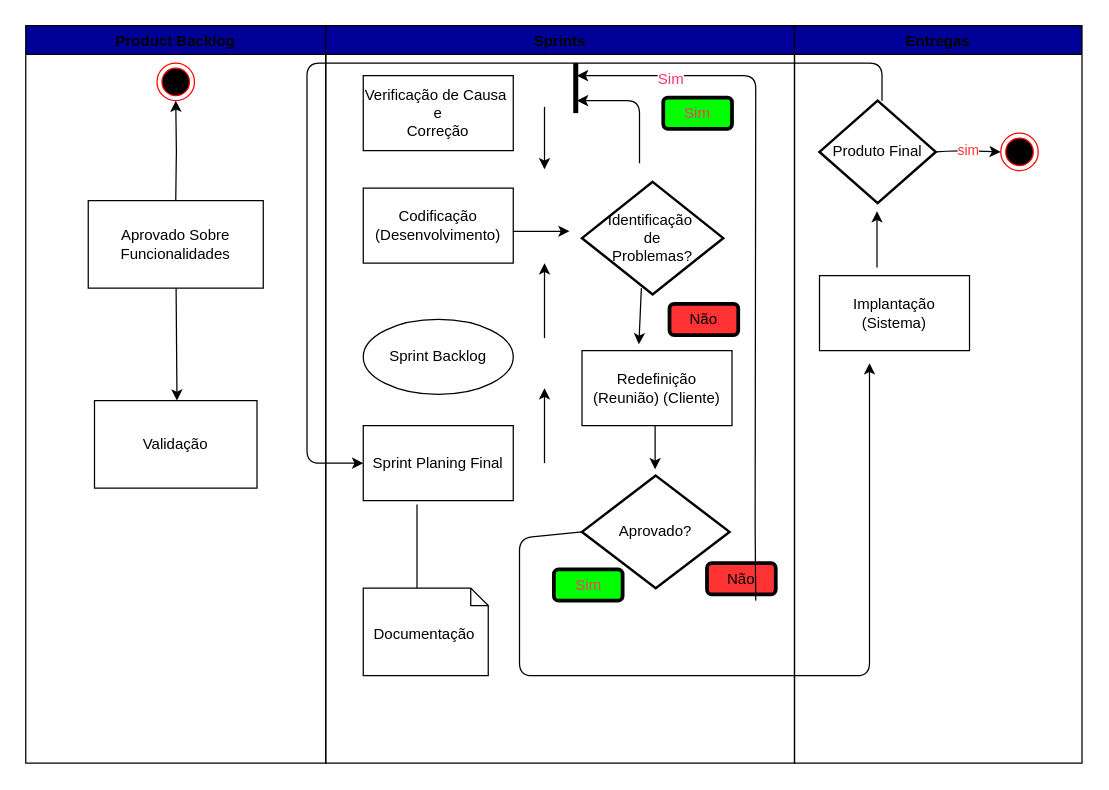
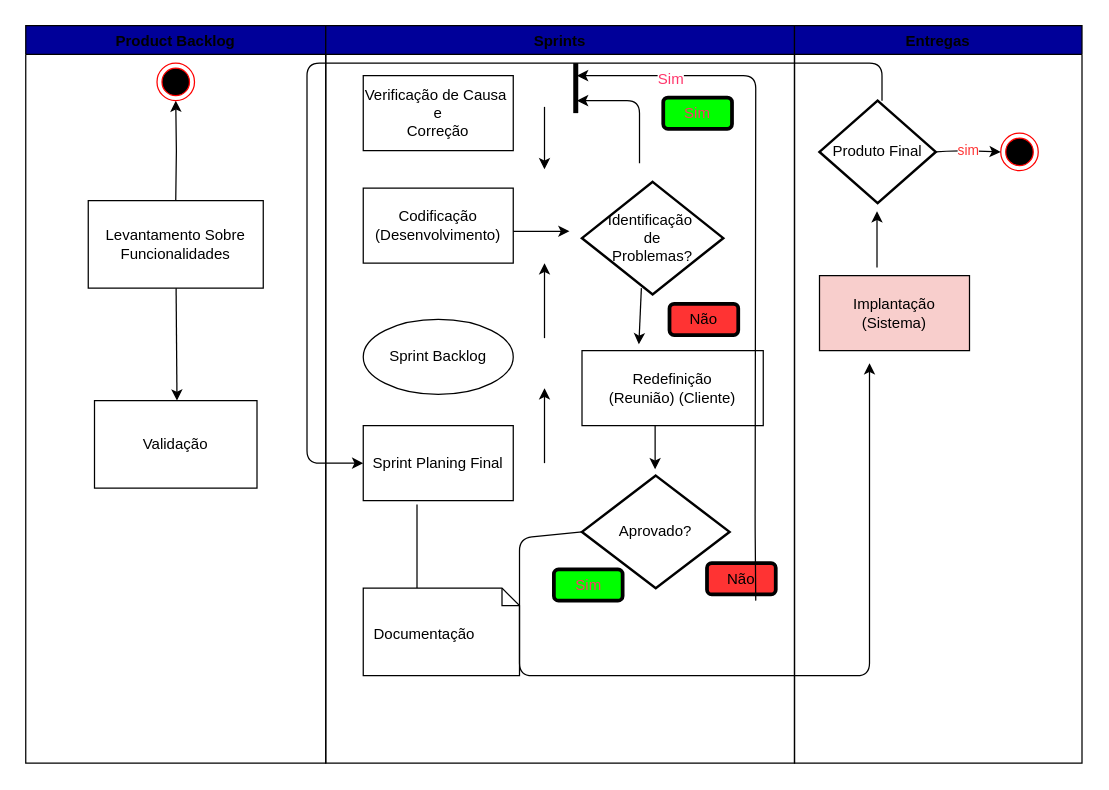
node "Aprovado Sobre Funcionalidades": label "Aprovado Sobre Funcionalidades" -> "Levantamento Sobre Funcionalidades"
node "Implantação (Sistema)": fillcolor #ffffff -> #f8cecc
node "Redefinição (Reunião) (Cliente)": size 150x75 -> 181x75
node "Documentação": size 125x88 -> 156x88
